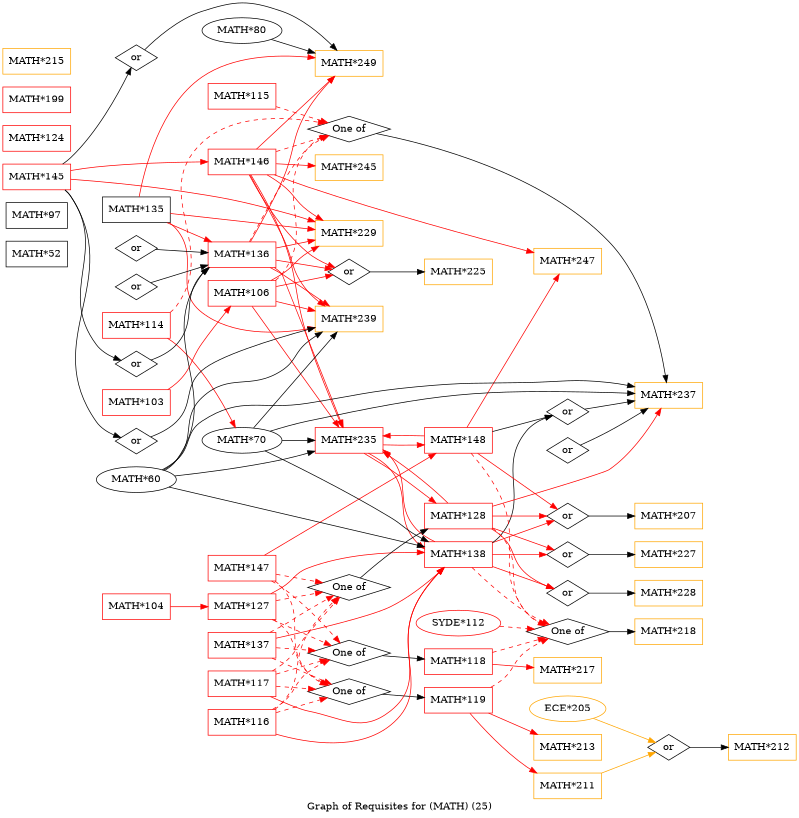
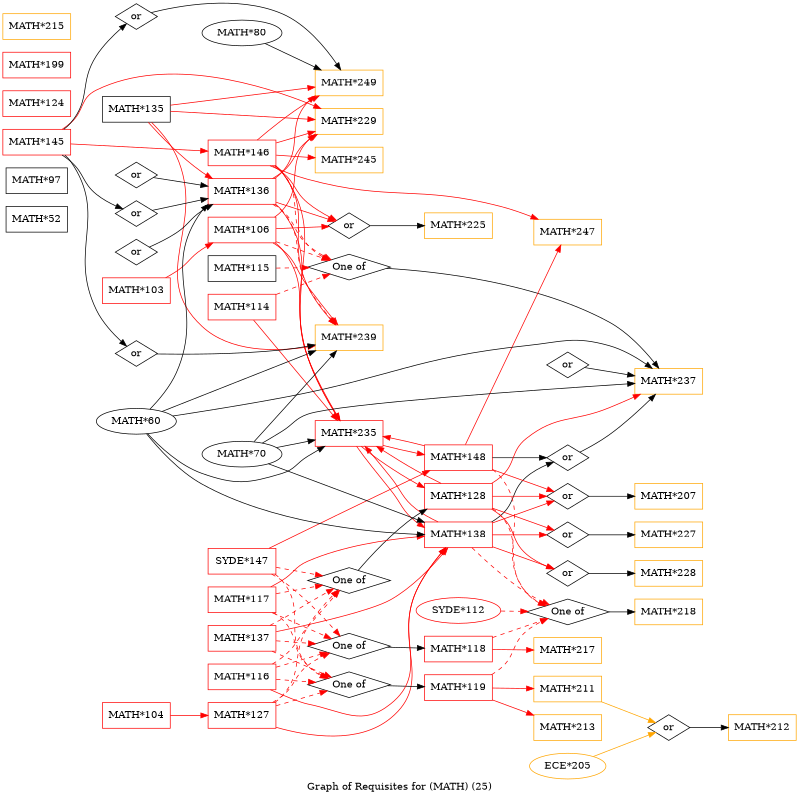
node "MATH*115": color red -> black
edge "MATH*136" -> "MATH*239": style solid -> dashed
edge "MATH*114" -> "MATH*70": now "MATH*114" -> "MATH*235"
node "MATH*147": label "MATH*147" -> "SYDE*147"
